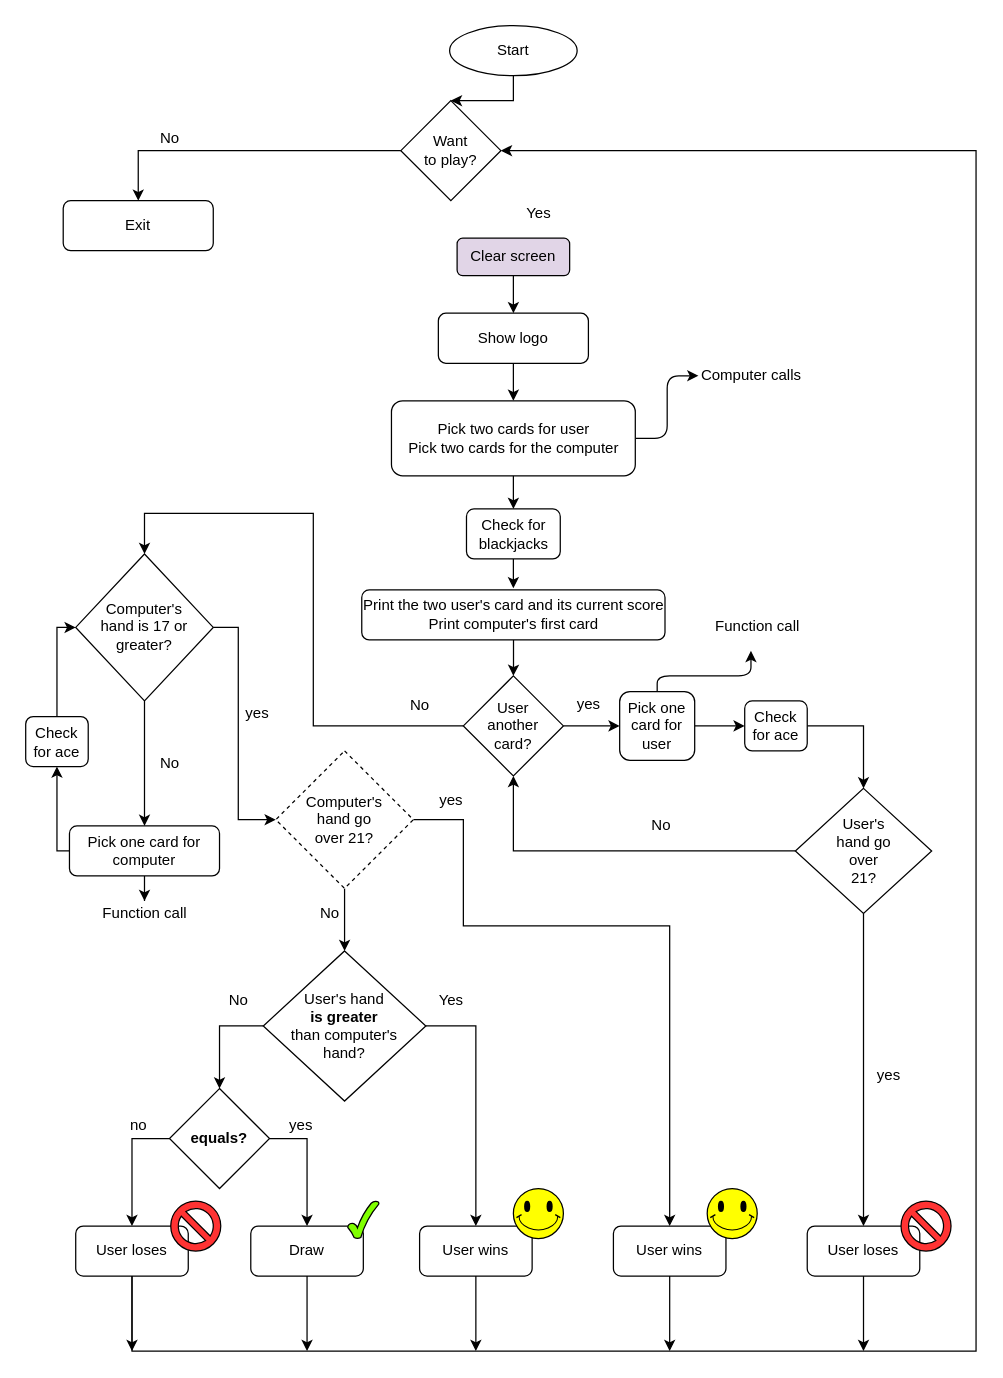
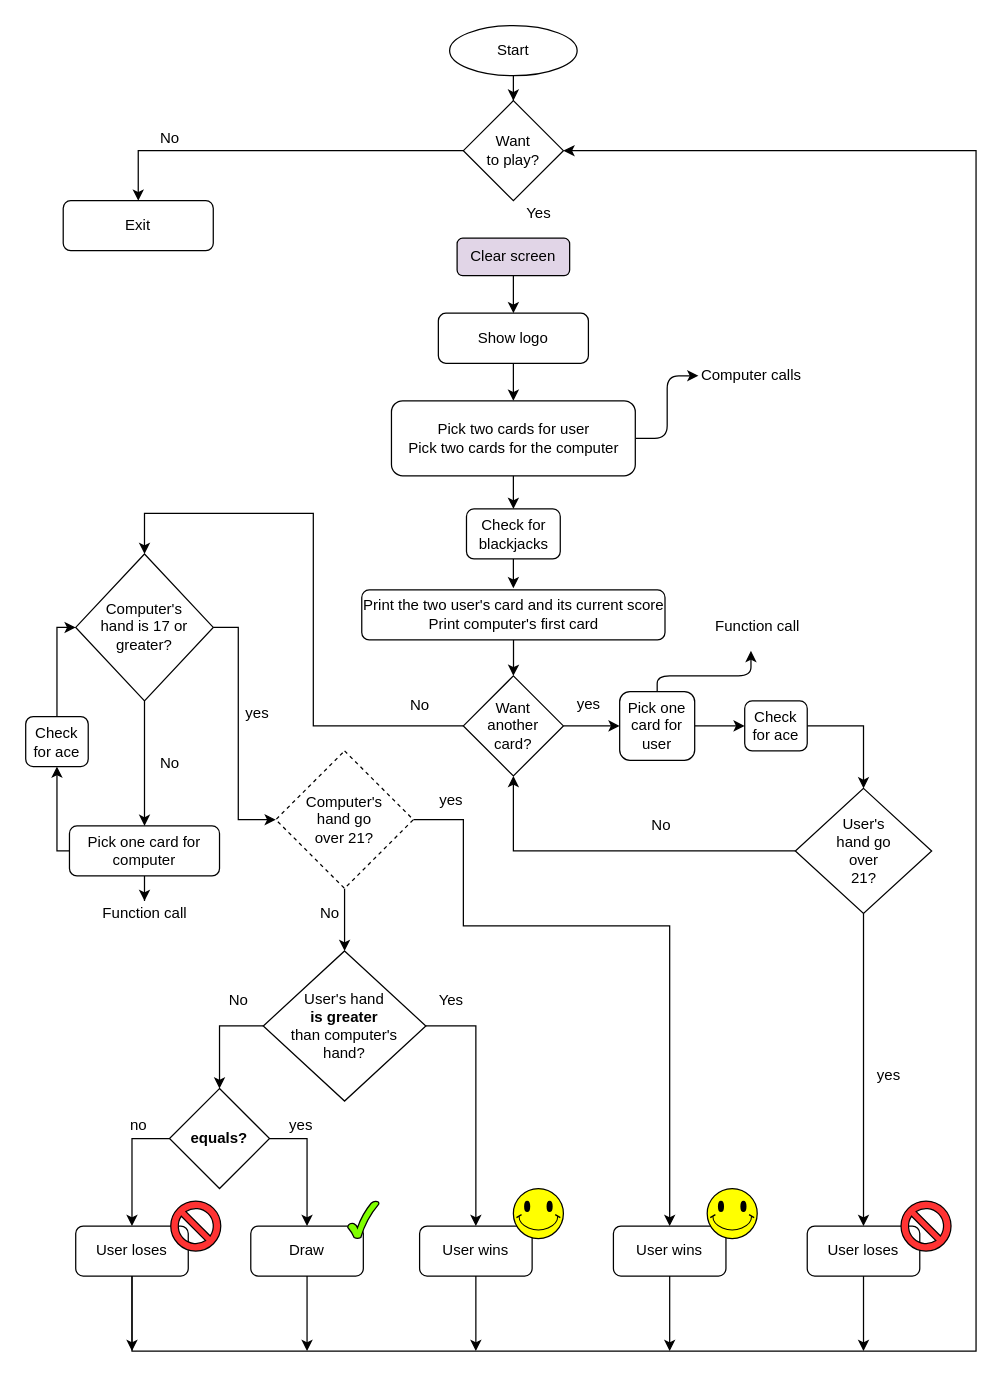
node "Want to play?": moved (451, 151) -> (513, 151)
node "User another card?": label "User another card?" -> "Want another card?"
